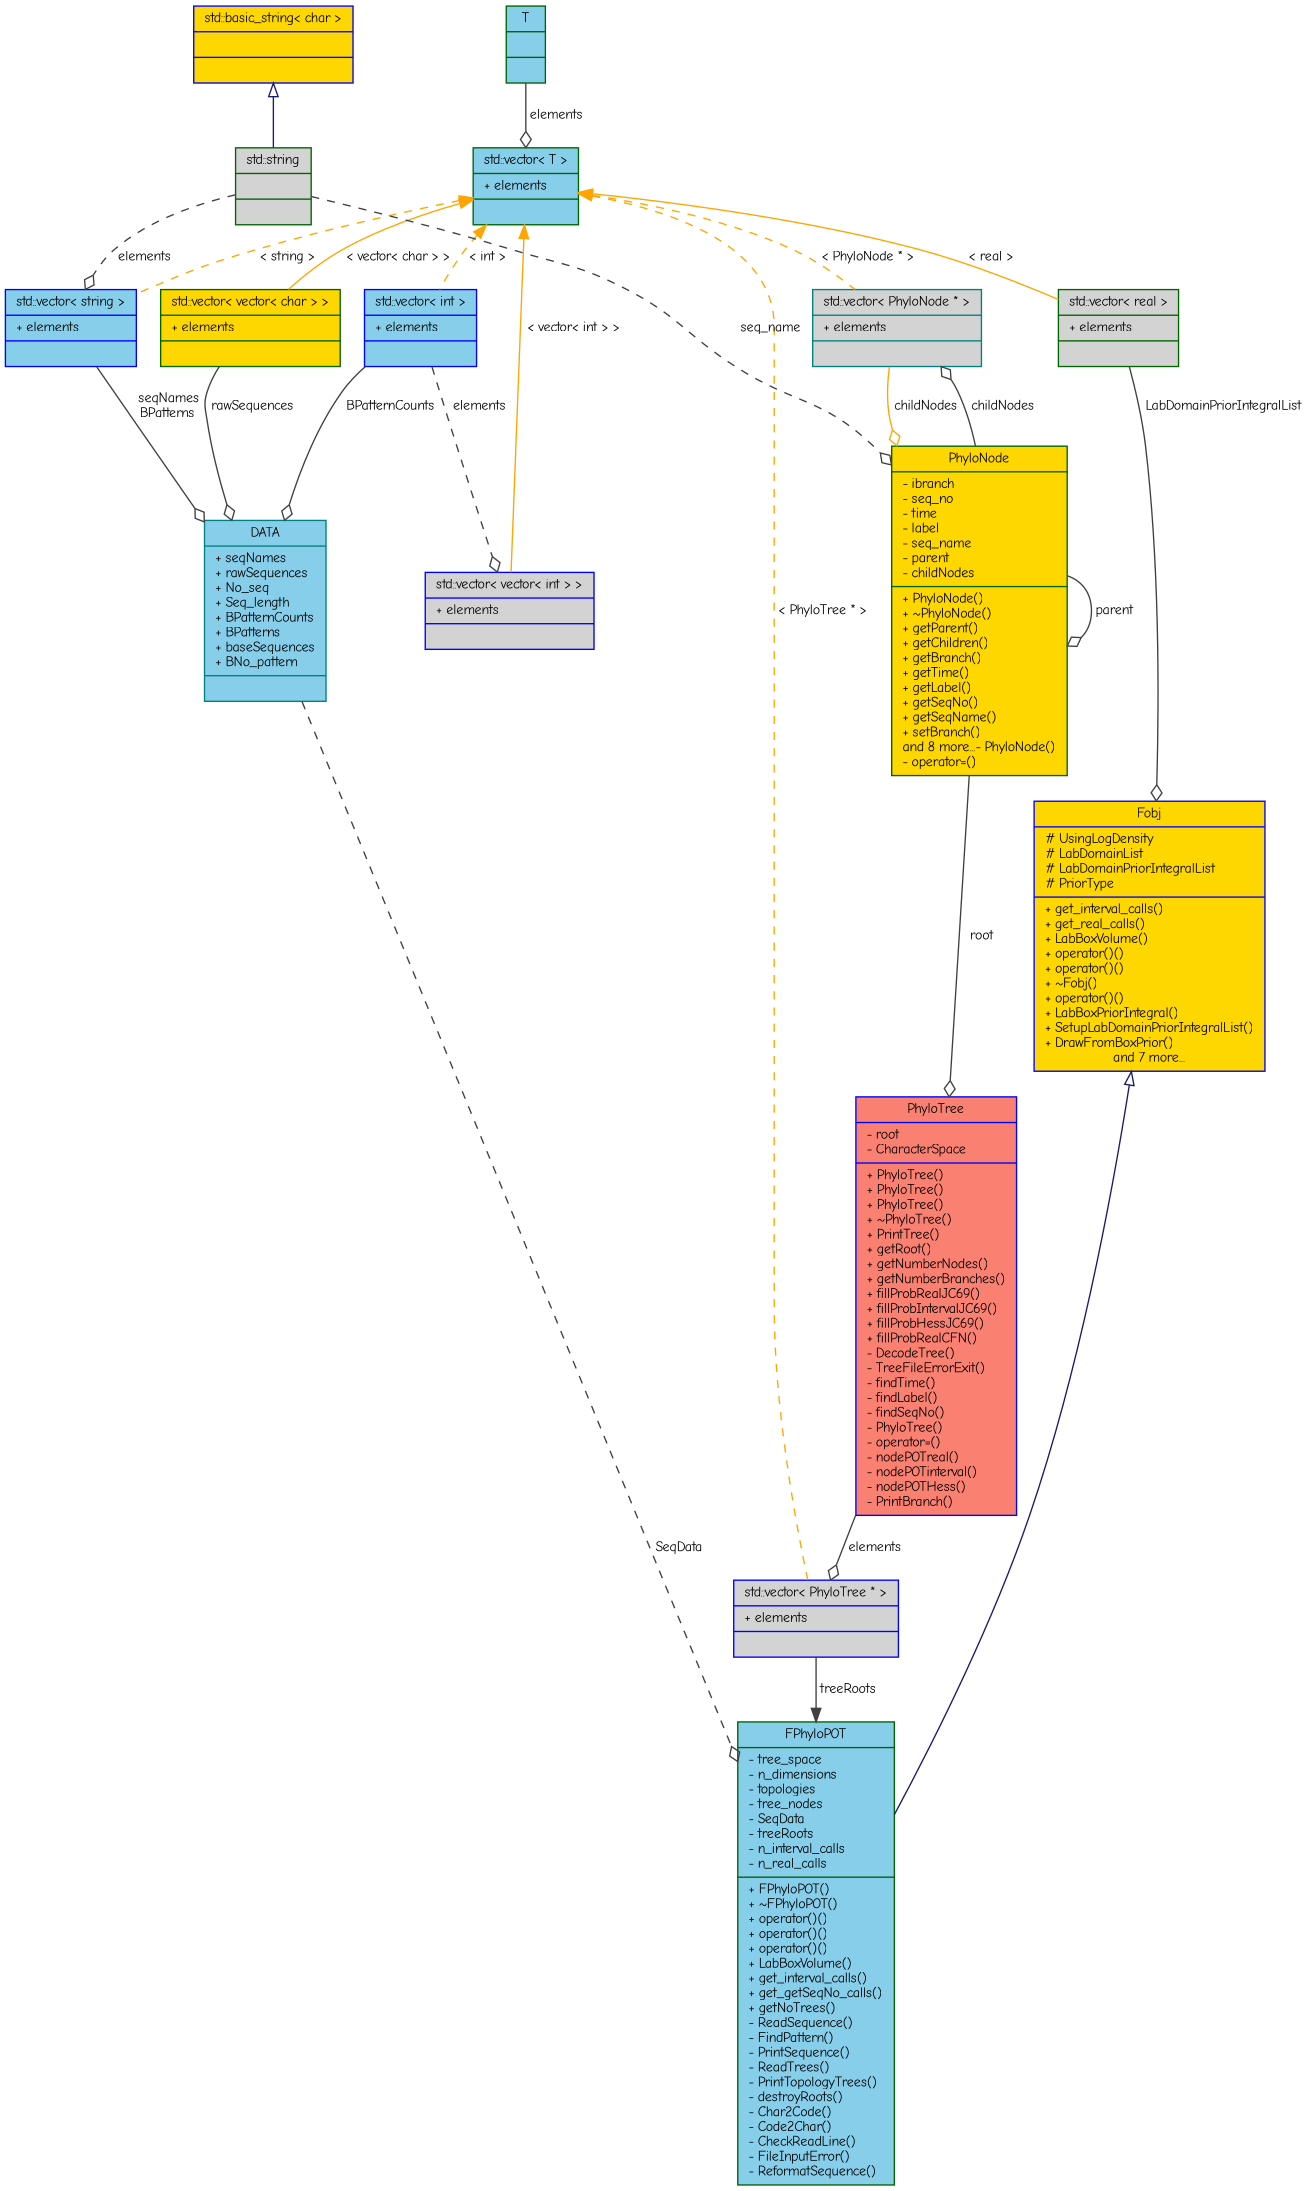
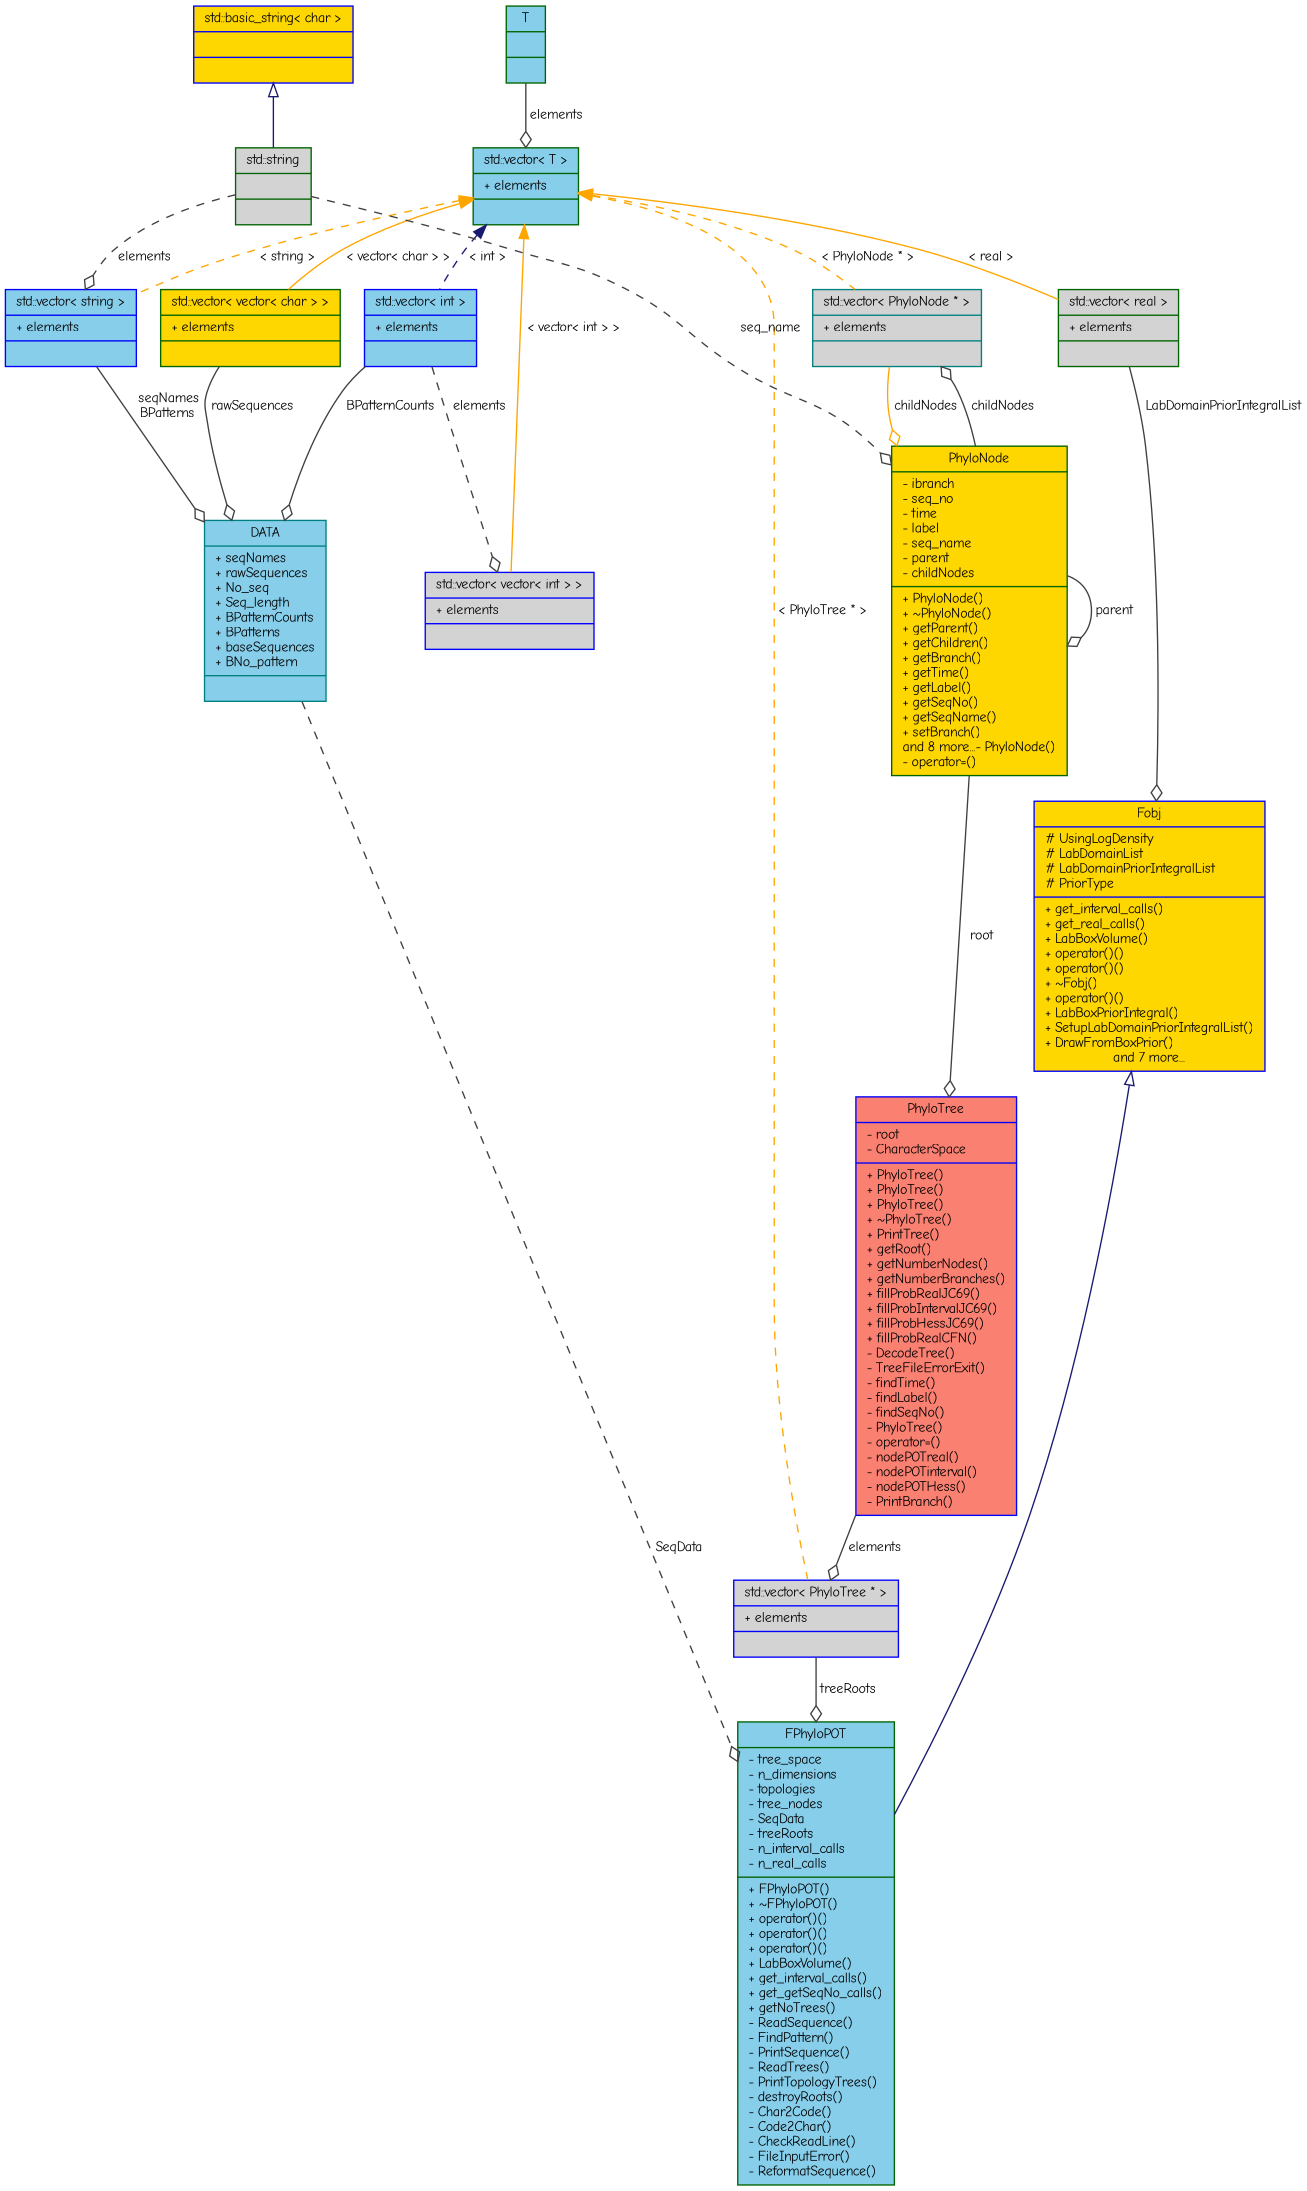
edge "std::vector< int >" -> "std::vector< T >": color orange -> midnightblue
edge "std::vector< PhyloTree * >" -> "FPhyloPOT": arrowhead normal -> odiamond
